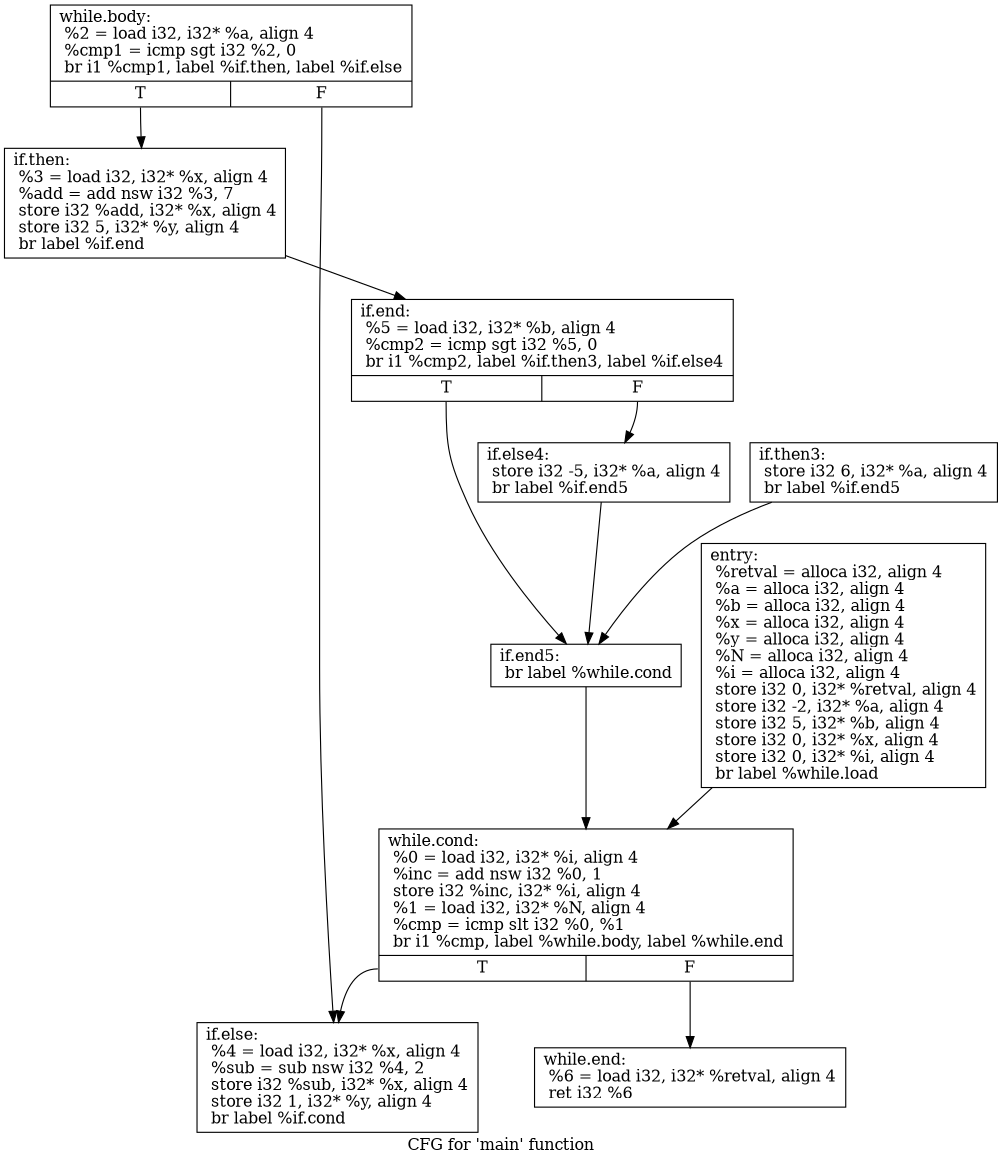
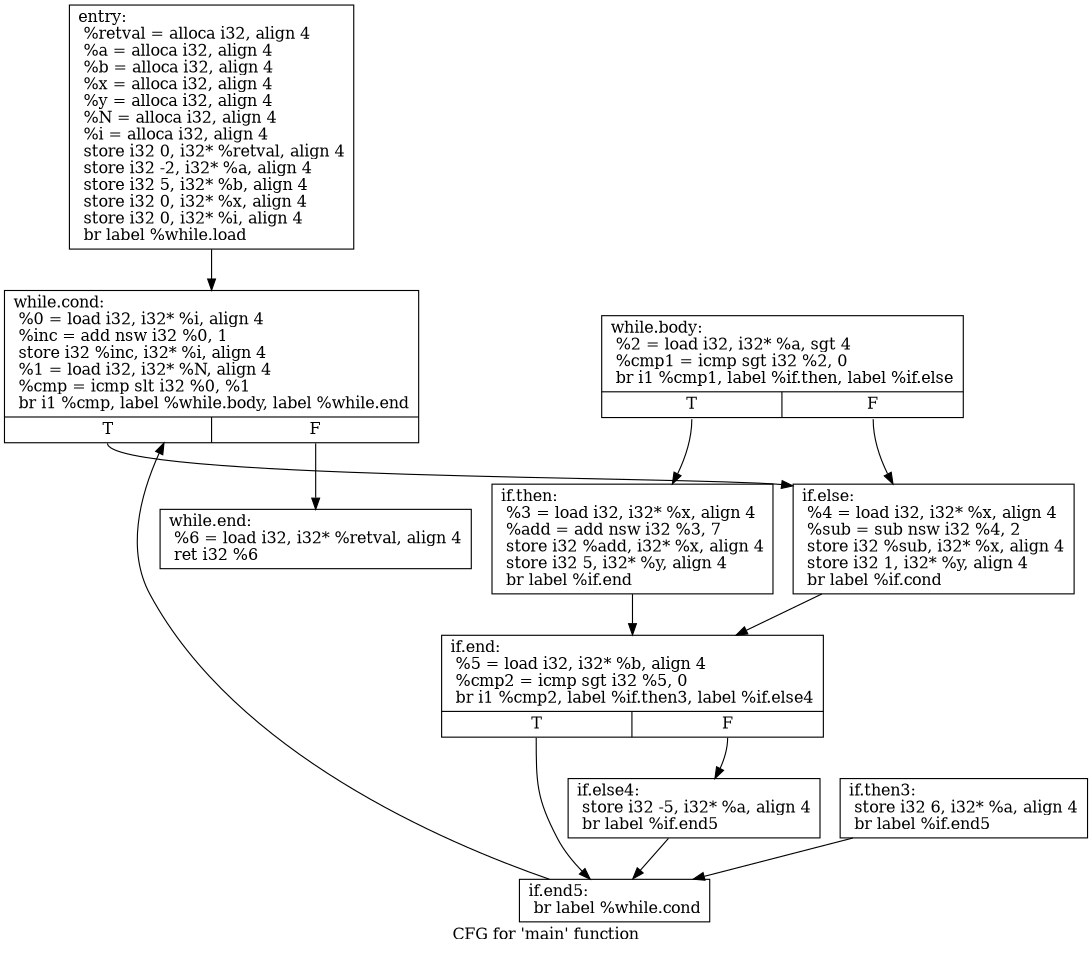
node "while.body:": text "%2 = load i32, i32* %a, align 4" -> "%2 = load i32, i32* %a, sgt 4"
edge "if.else:" -> "if.end:": added
